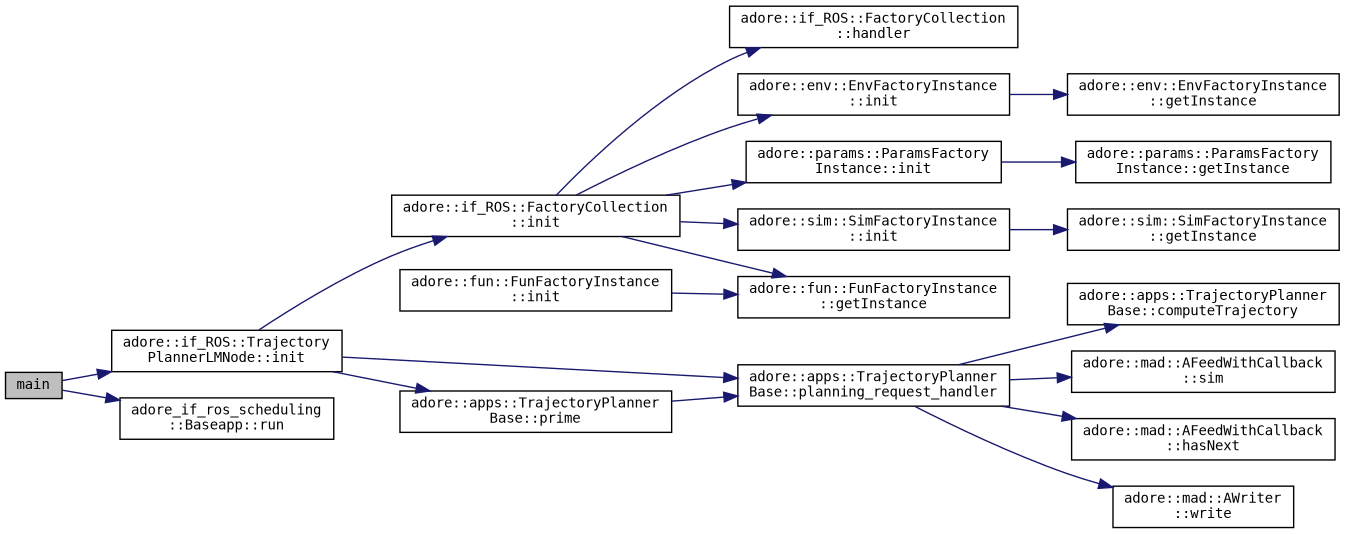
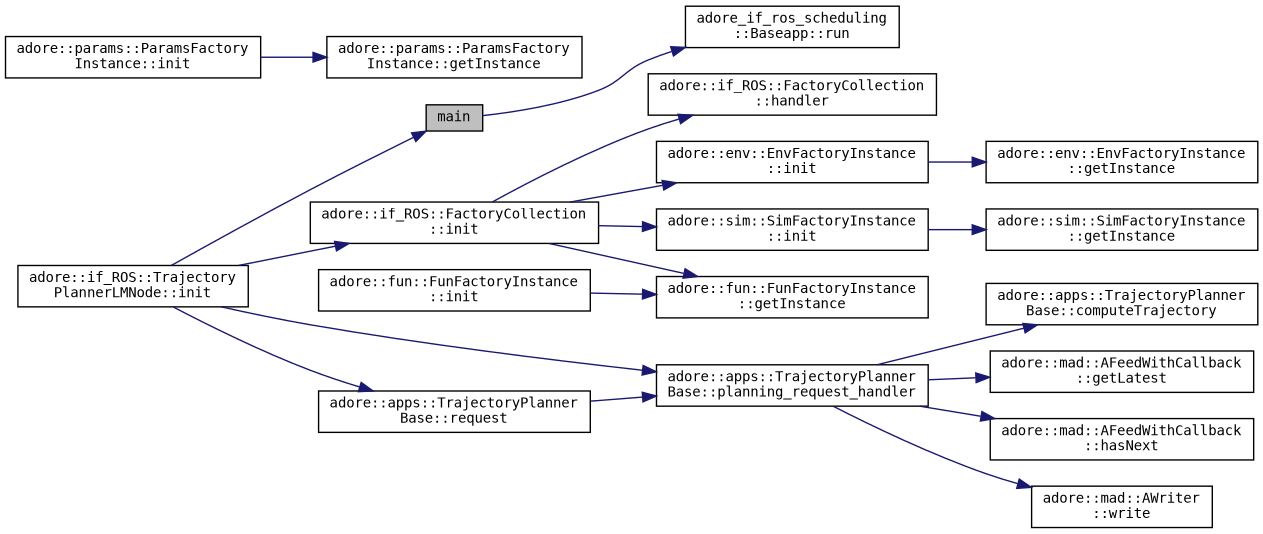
edge "adore::if_ROS::FactoryCollection ::init" -> "adore::params::ParamsFactory Instance::init": removed
node "adore::mad::AFeedWithCallback ::sim": label "adore::mad::AFeedWithCallback ::sim" -> "adore::mad::AFeedWithCallback ::getLatest"
edge "main" -> "adore::if_ROS::Trajectory PlannerLMNode::init": reversed
node "adore::apps::TrajectoryPlanner Base::prime": label "adore::apps::TrajectoryPlanner Base::prime" -> "adore::apps::TrajectoryPlanner Base::request"
